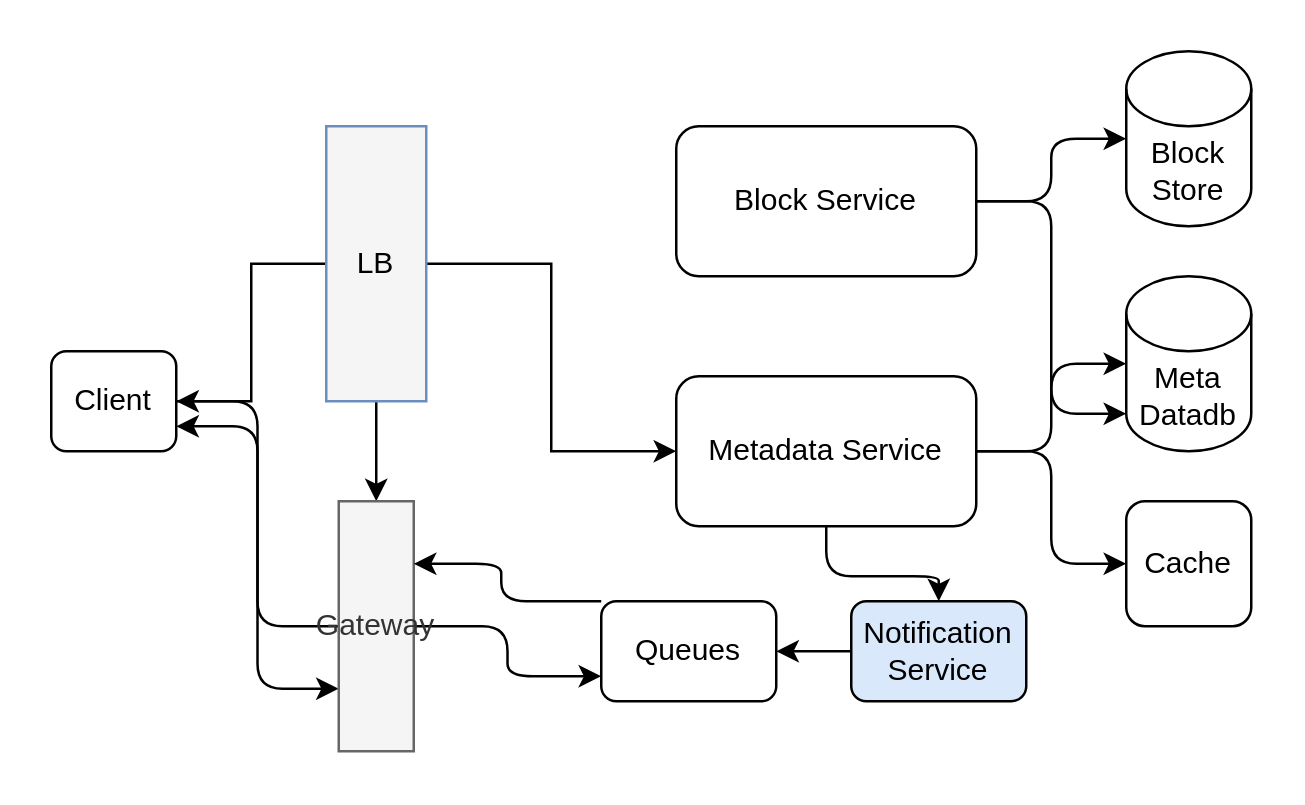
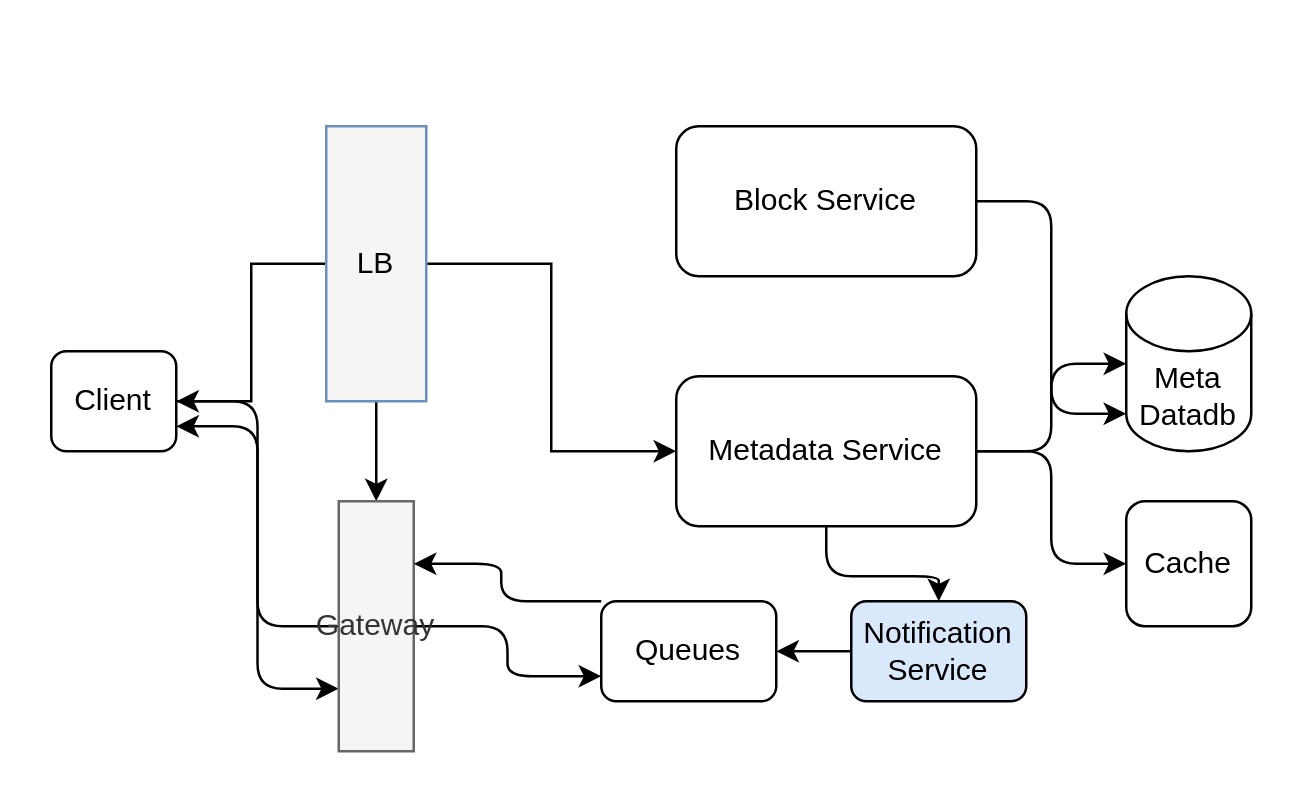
node "Block Store": removed
edge "Block Service" -> "Block Store": removed
